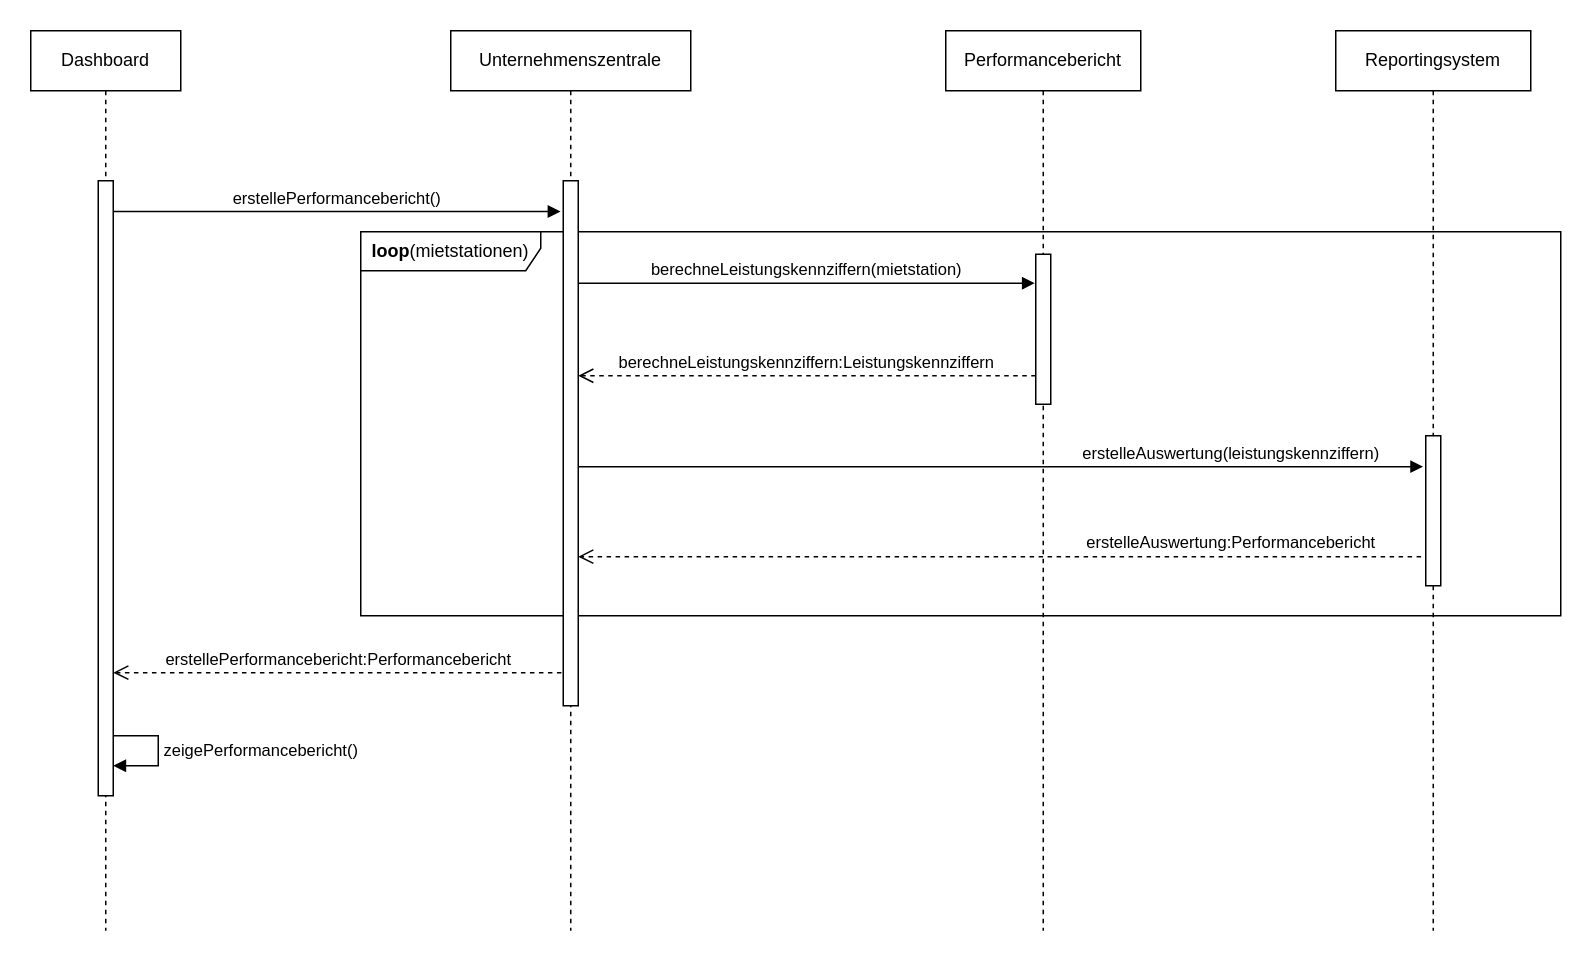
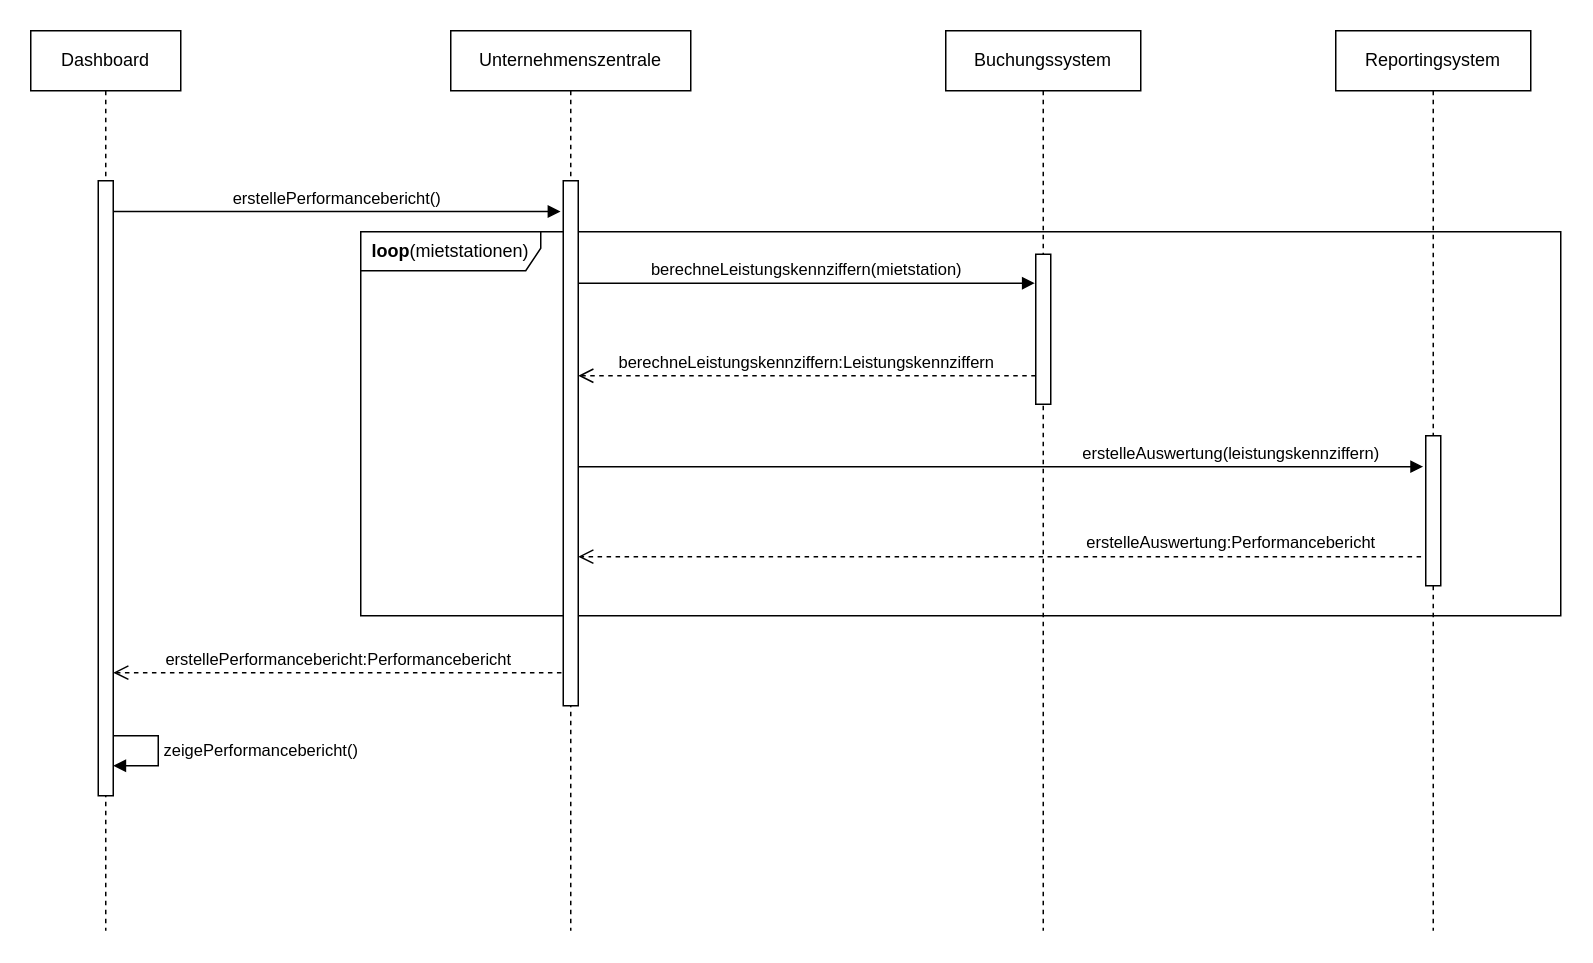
node "Performancebericht": label "Performancebericht" -> "Buchungssystem"
